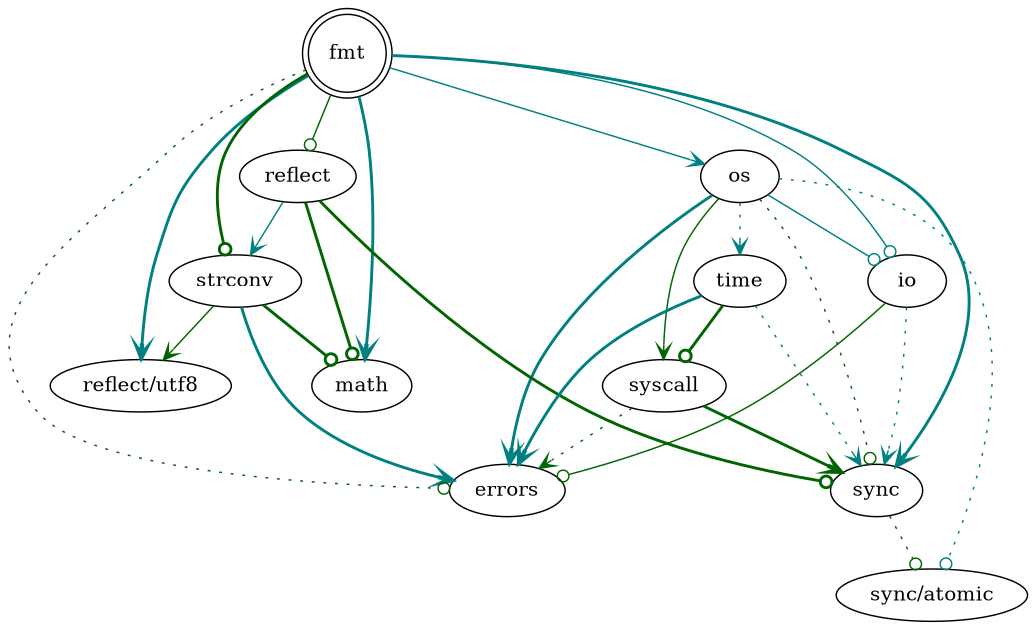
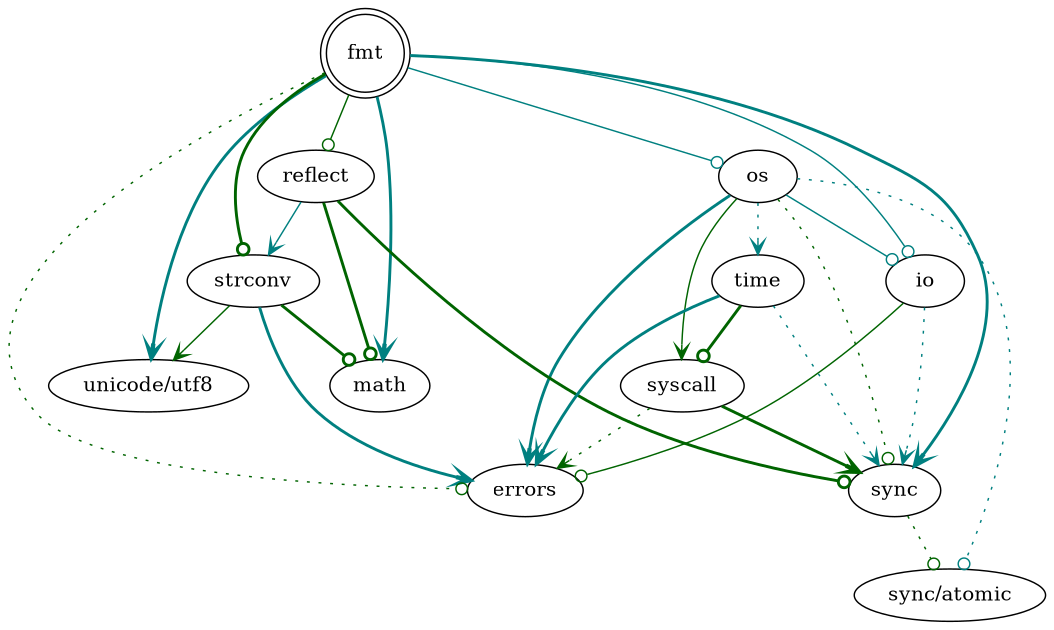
edge "fmt" -> "os": arrowhead vee -> odot
node "reflect/utf8": label "reflect/utf8" -> "unicode/utf8"
